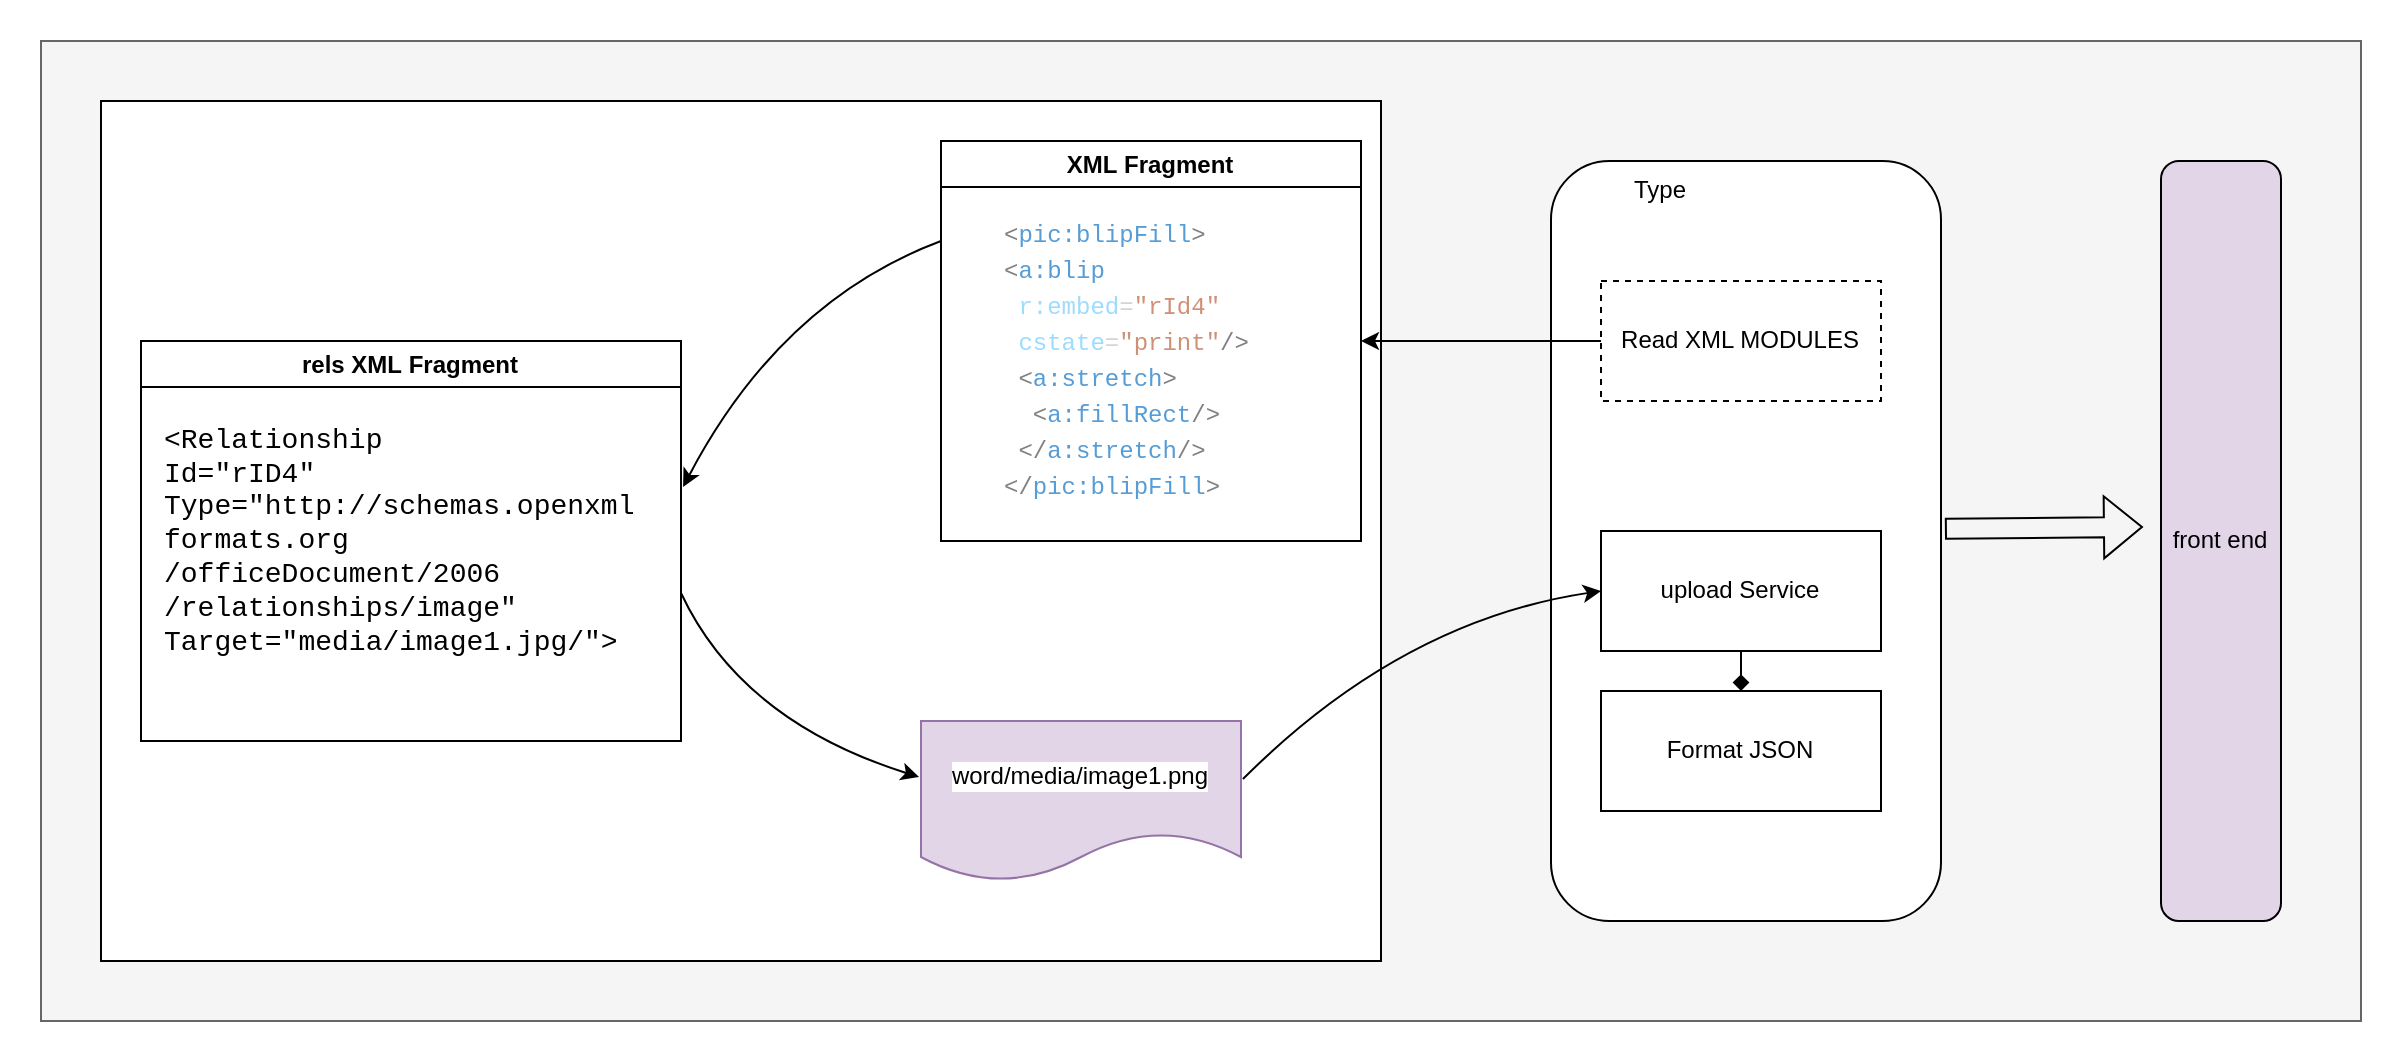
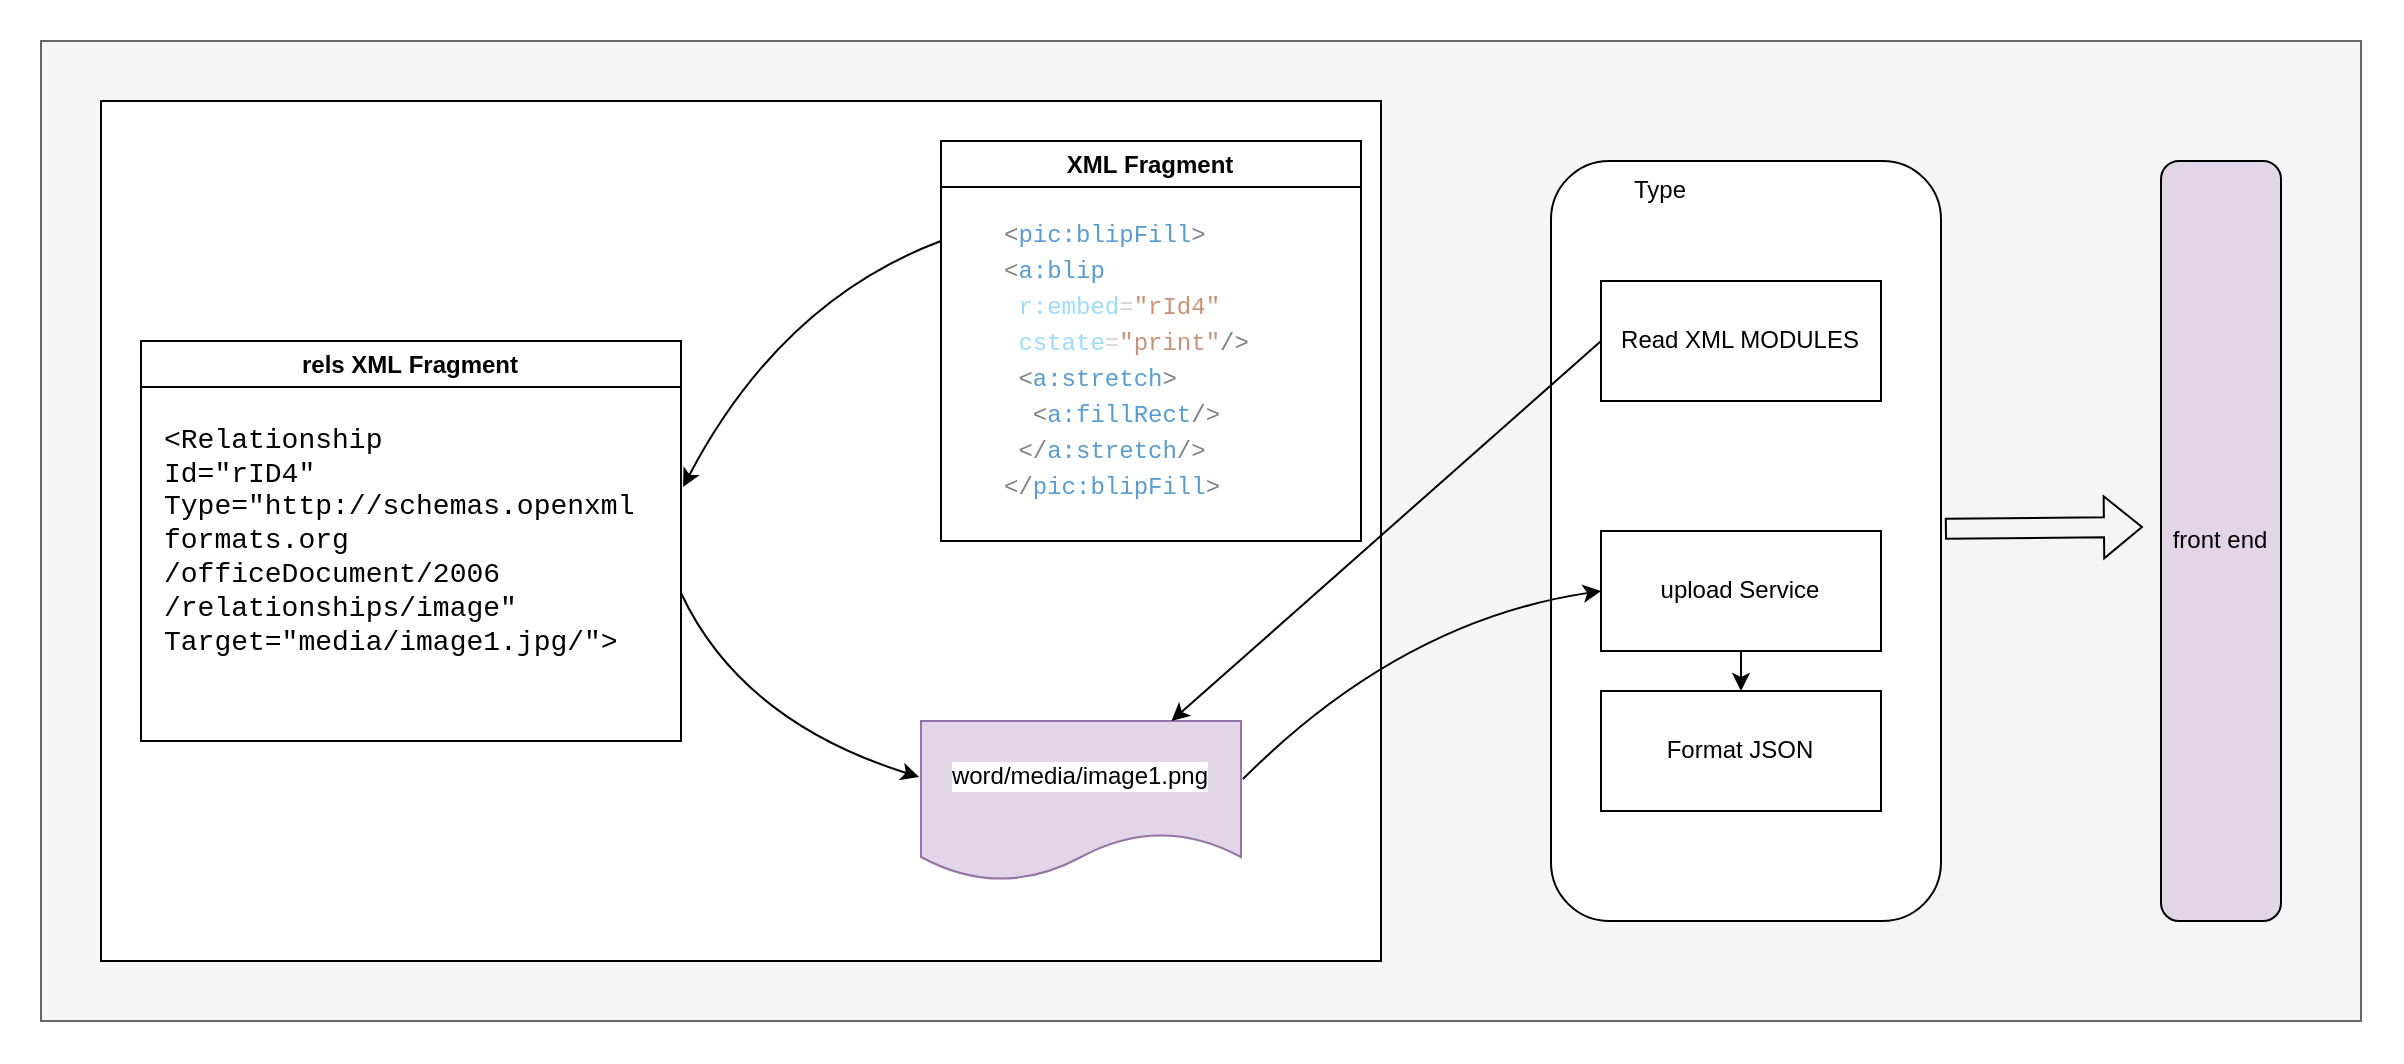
edge "Read XML MODULES" -> "XML Fragment": now "Read XML MODULES" -> "word/media/image1.png"
node "Read XML MODULES": style dashed -> solid
edge "upload Service" -> "Format JSON": arrowhead diamond -> classic
